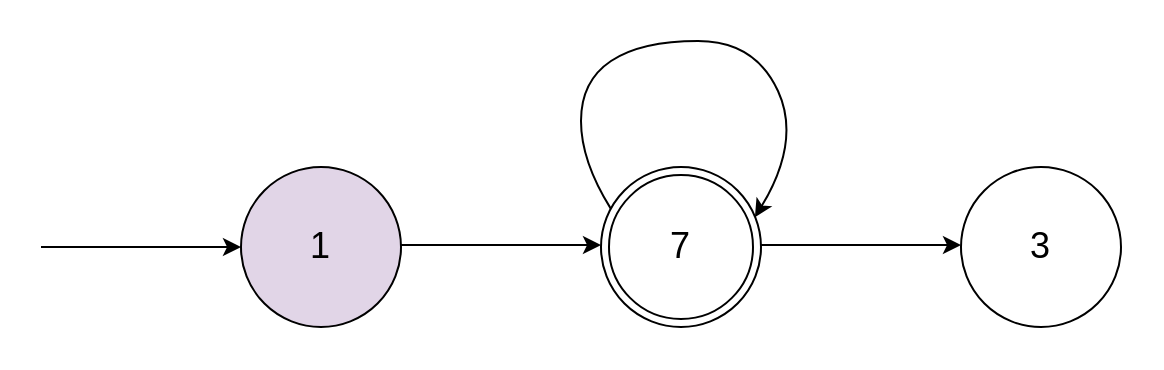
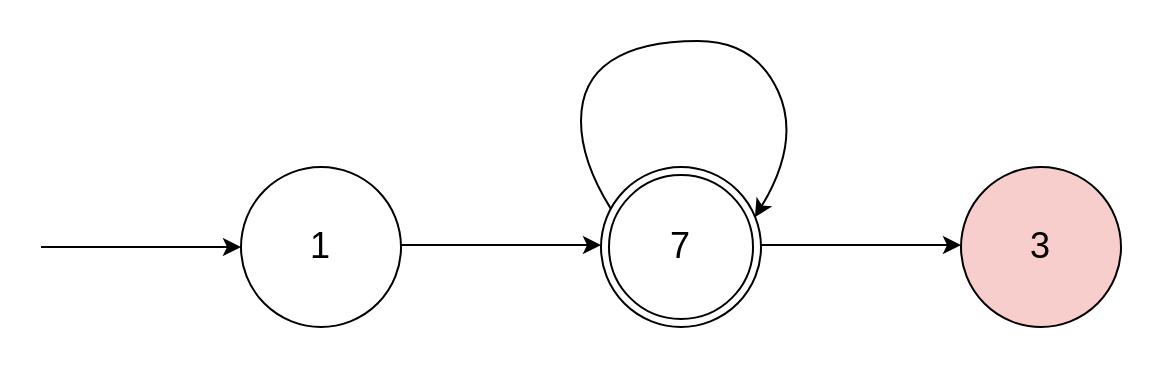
node "1": fillcolor #e1d5e7 -> #ffffff
node "3": fillcolor #ffffff -> #f8cecc
